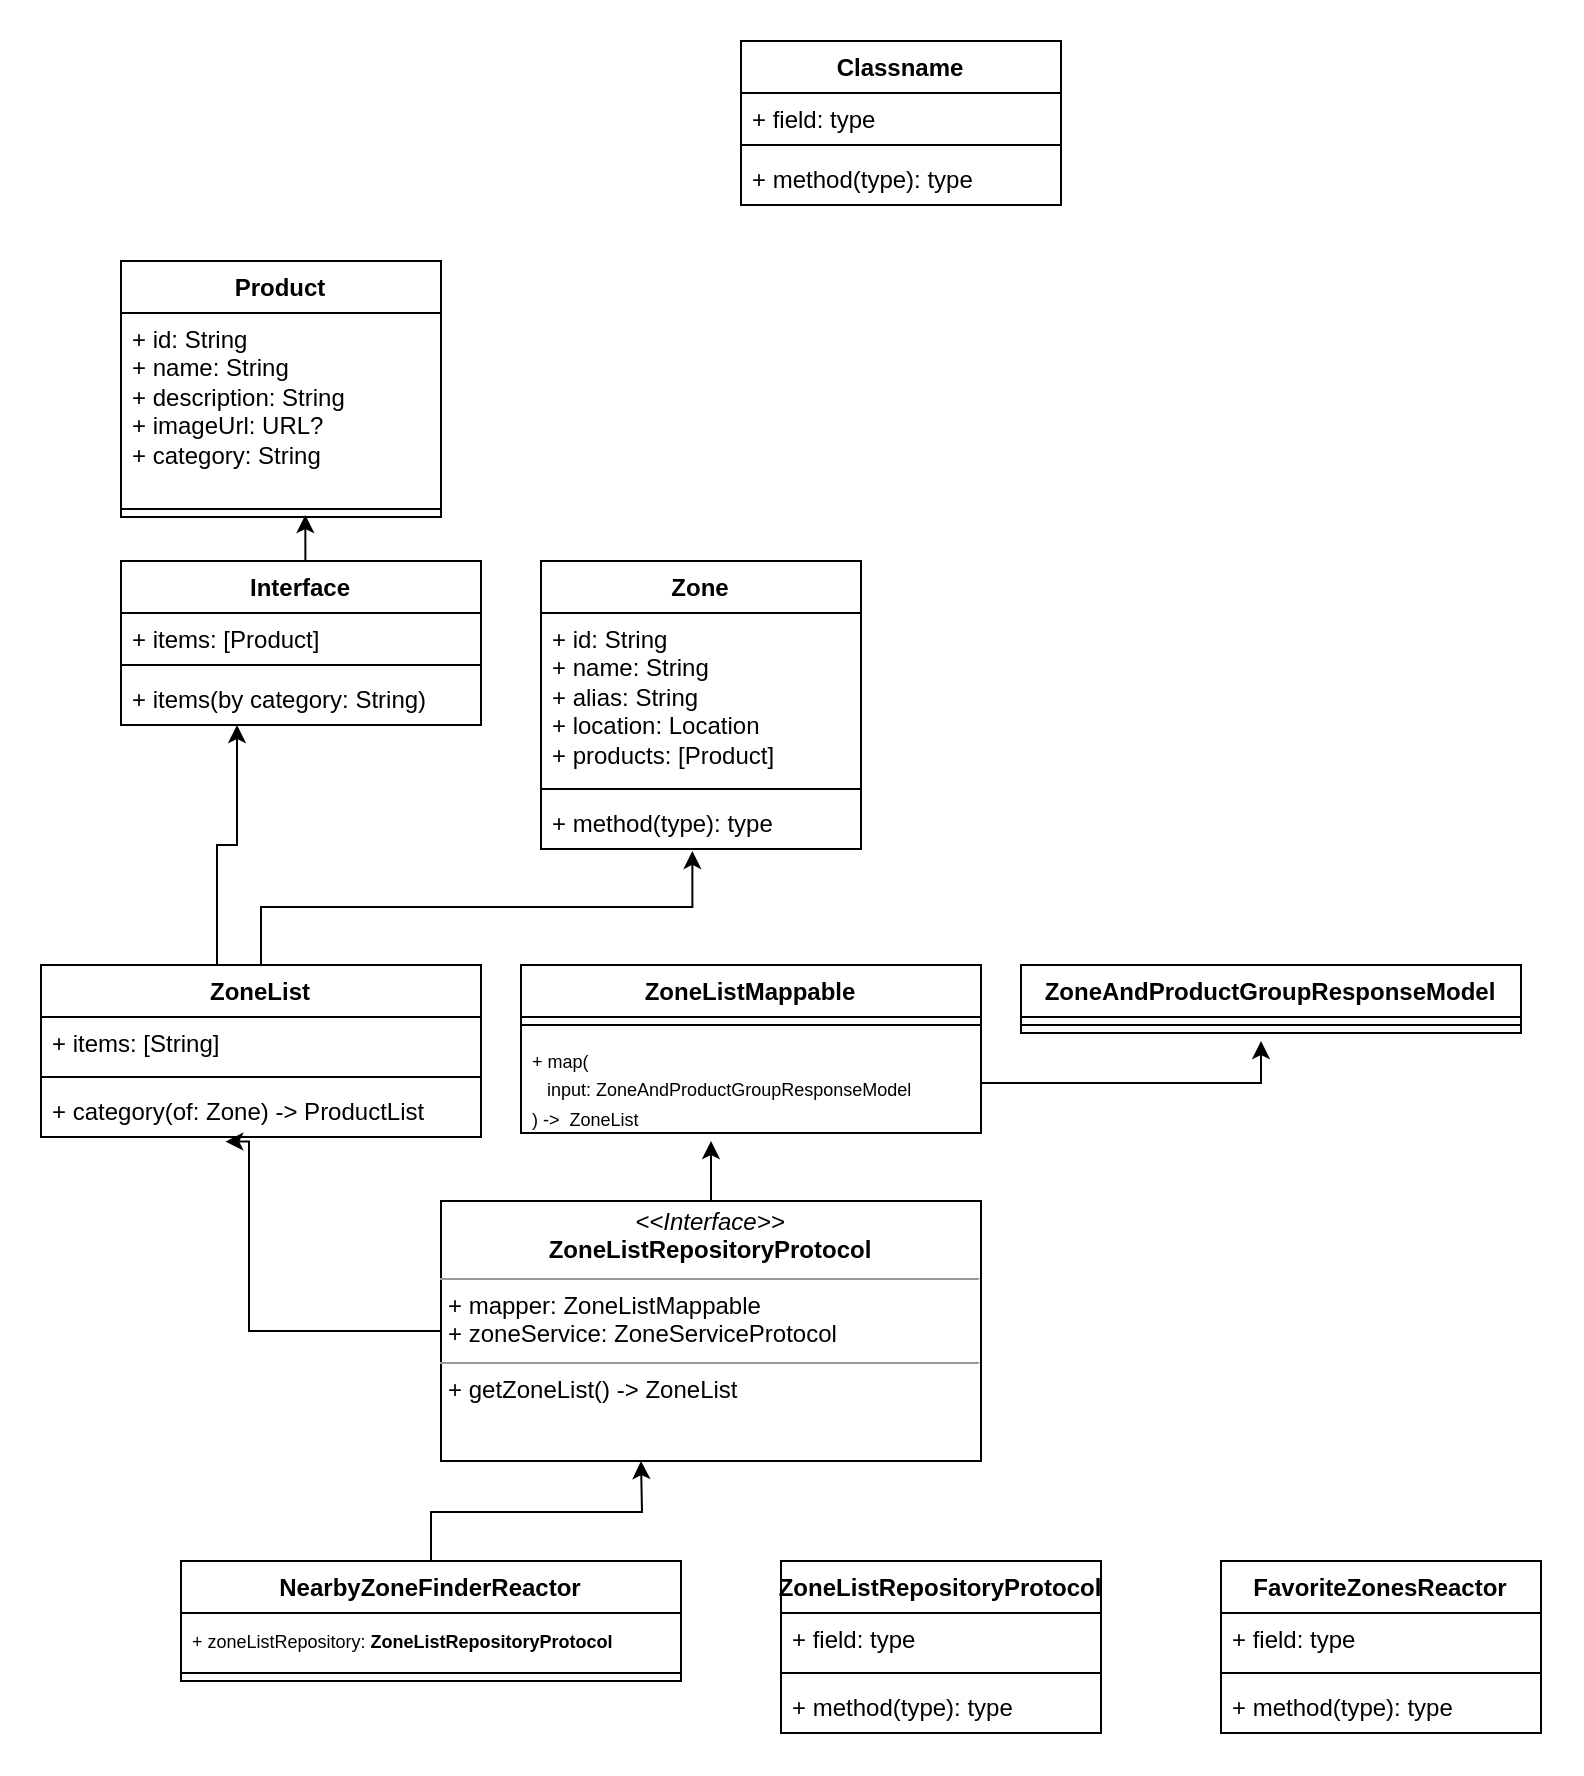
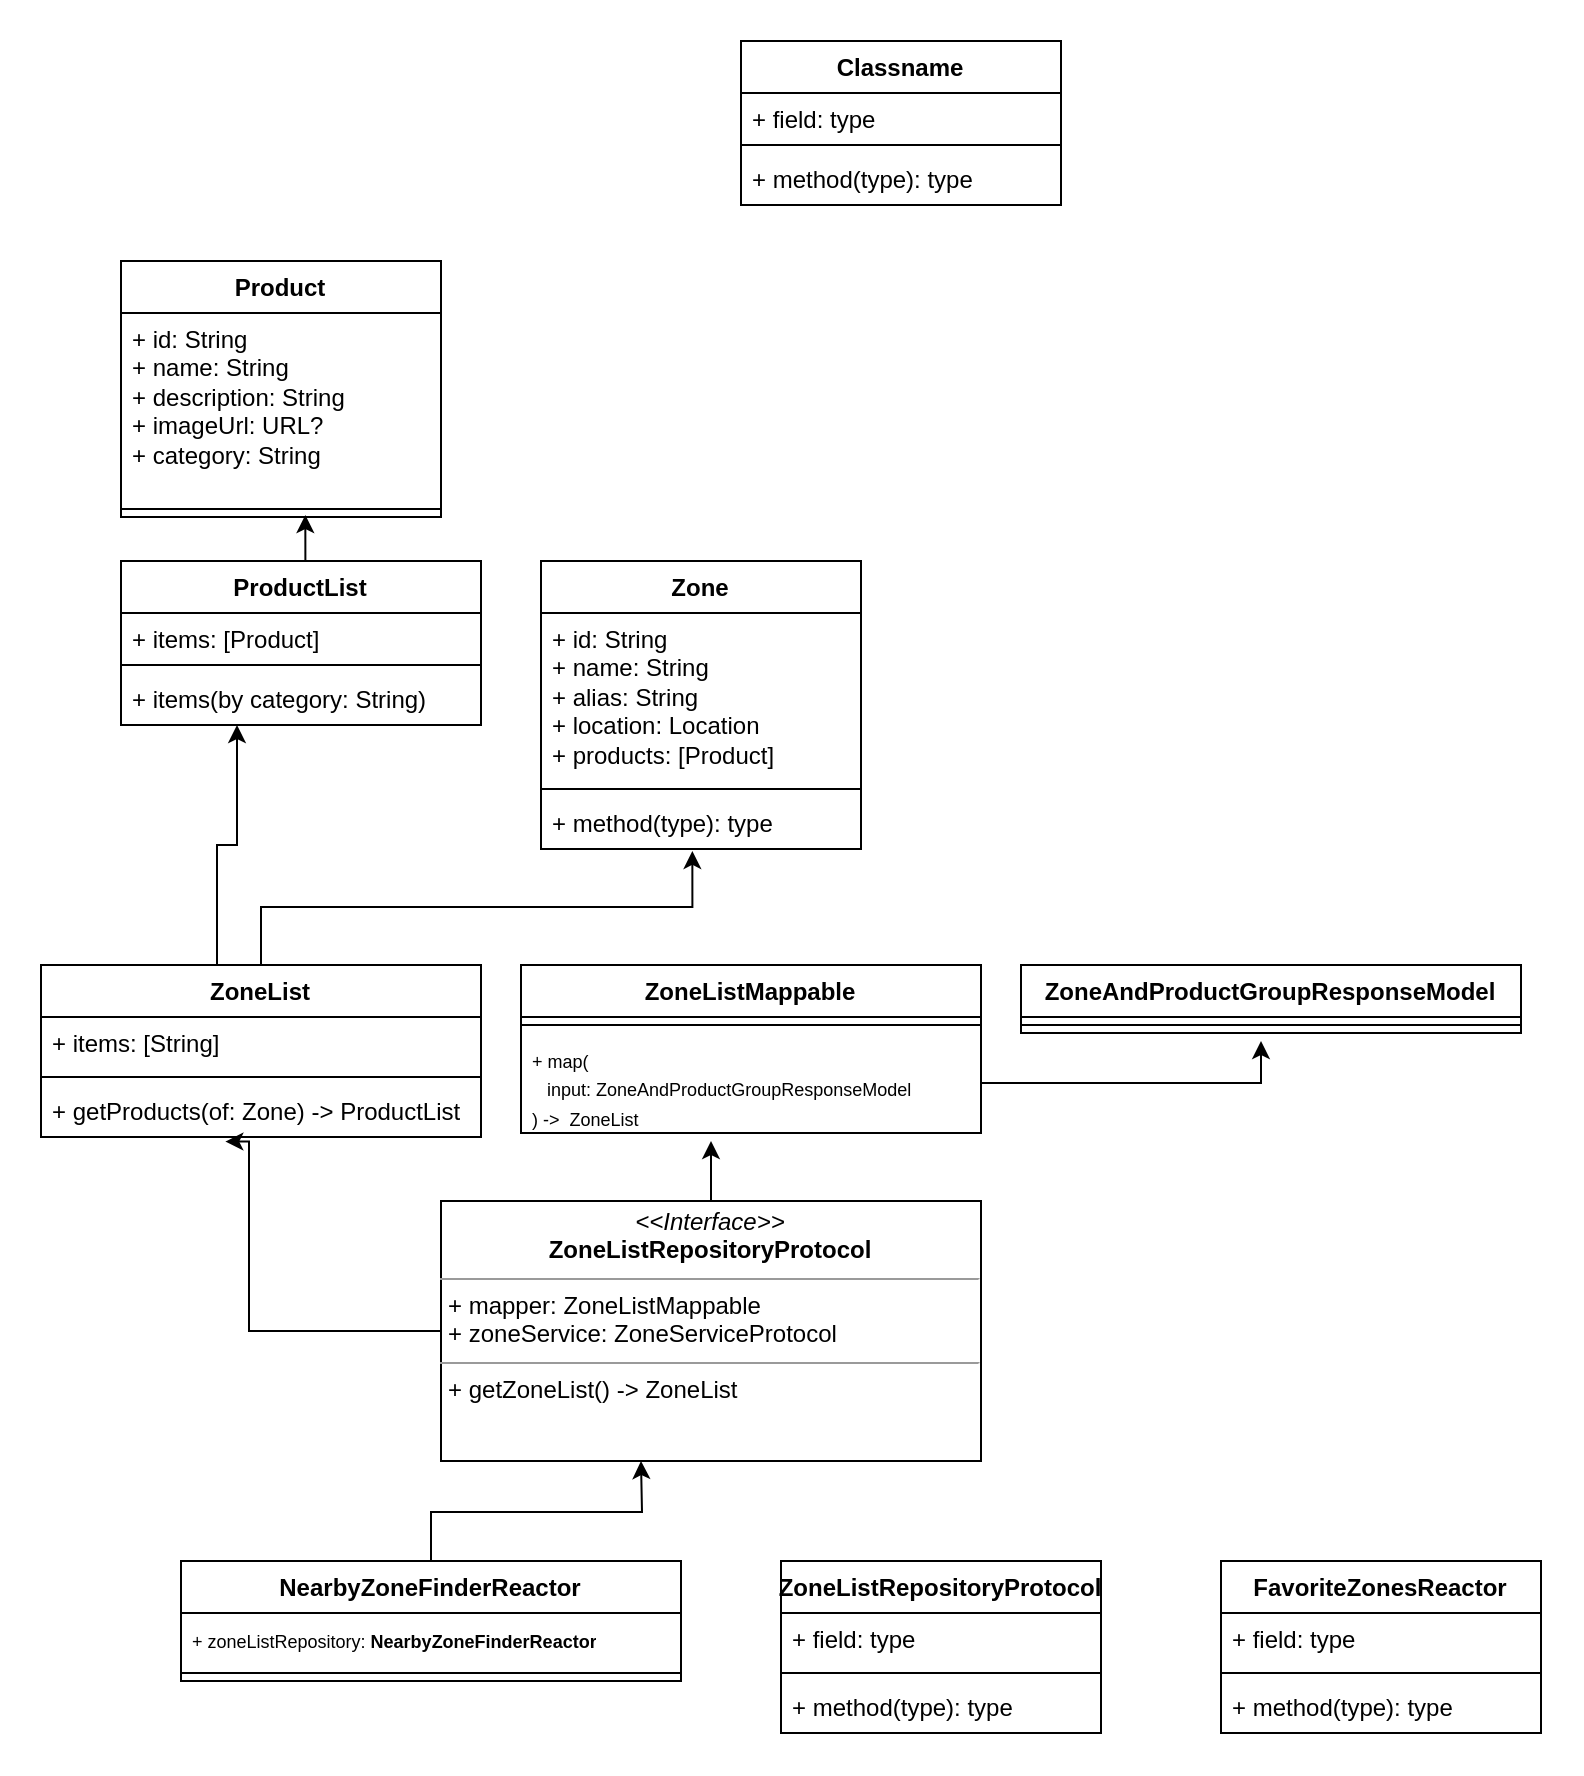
node "Interface": label "Interface" -> "ProductList"
node "+ category(of: Zone) -> ProductList": label "+ category(of: Zone) -> ProductList" -> "+ getProducts(of: Zone) -> ProductList"
node "+ zoneListRepository: ZoneListRepositoryProtocol": label "+ zoneListRepository: ZoneListRepositoryProtocol" -> "+ zoneListRepository: NearbyZoneFinderReactor"
